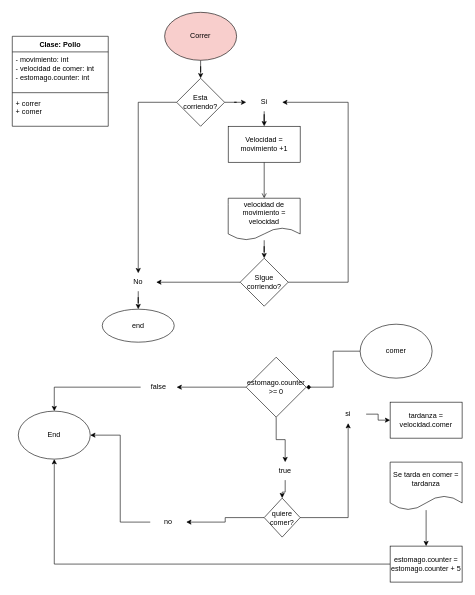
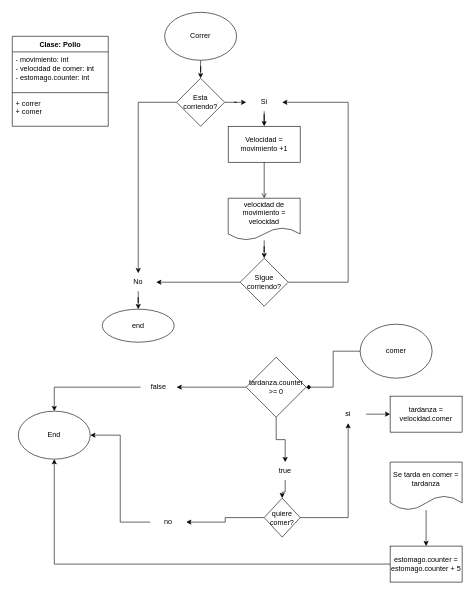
node "Correr": fillcolor #f8cecc -> #ffffff
node "estomago.counter >= 0": label "estomago.counter >= 0" -> "tardanza.counter >= 0"
node "tardanza = velocidad.comer": moved (426, 420) -> (426, 414)
